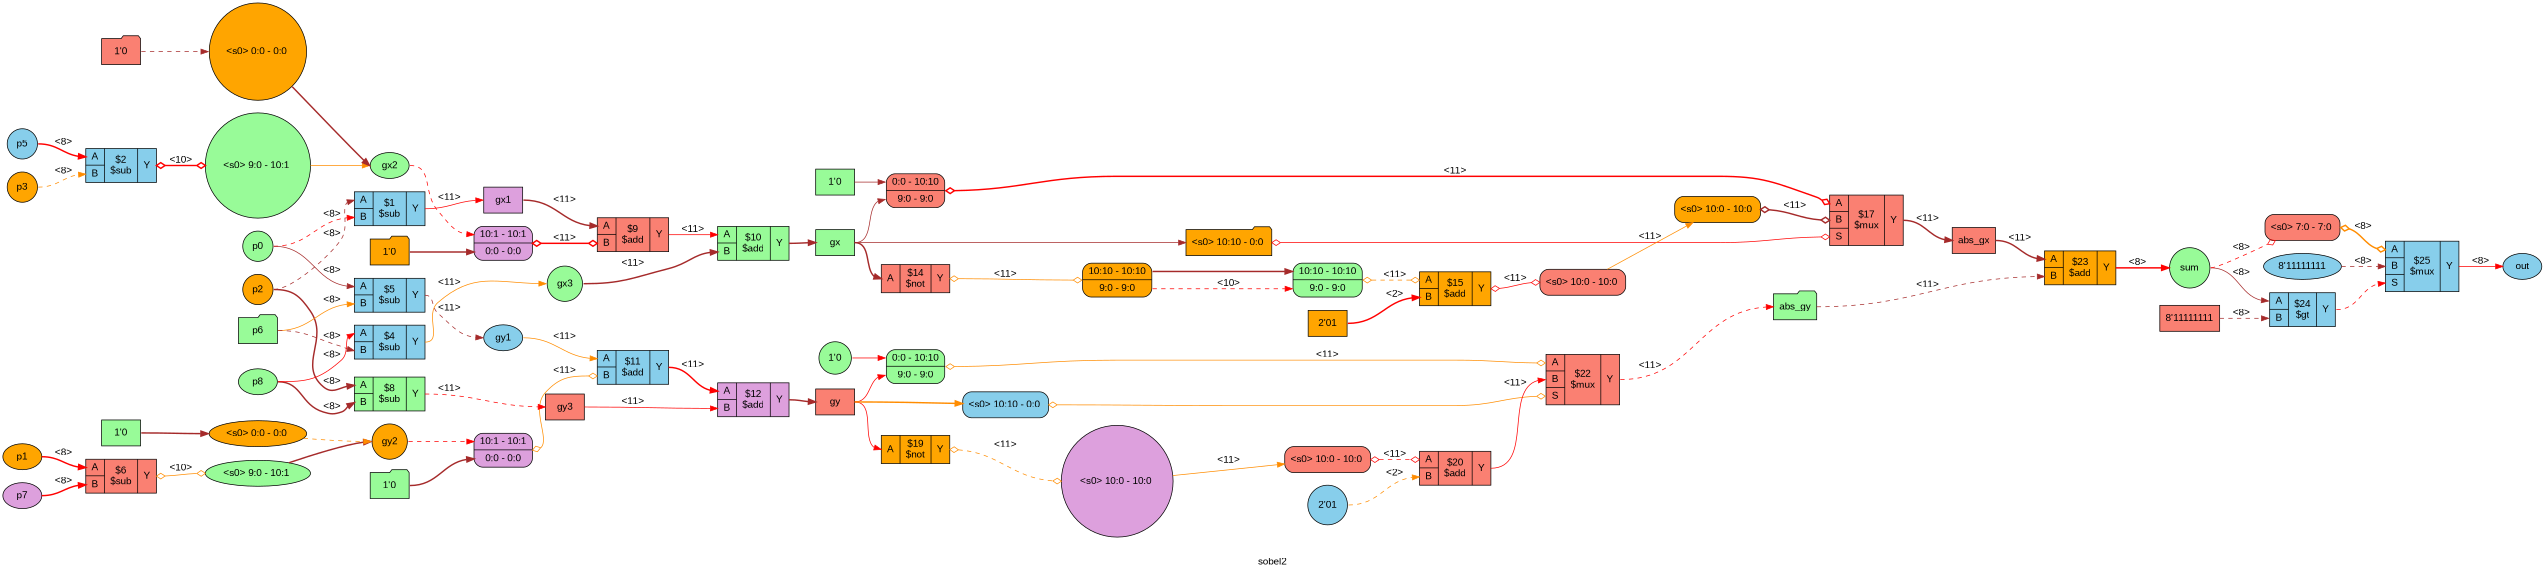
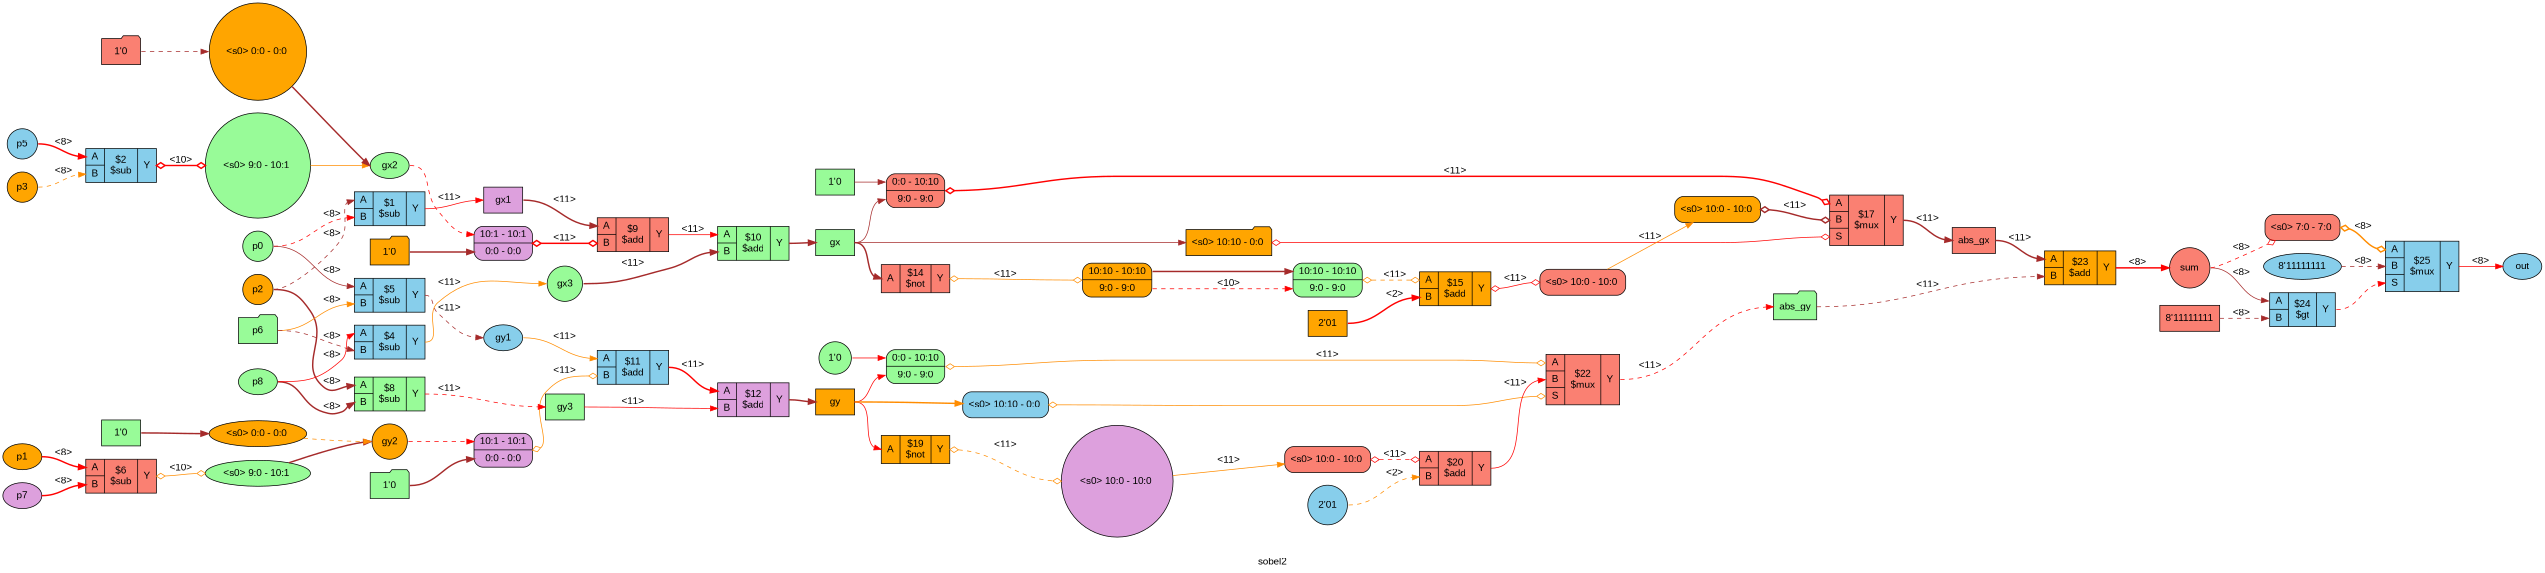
node "sum": fillcolor palegreen -> salmon
node "gy": fillcolor salmon -> orange
node "gy3": fillcolor salmon -> palegreen
